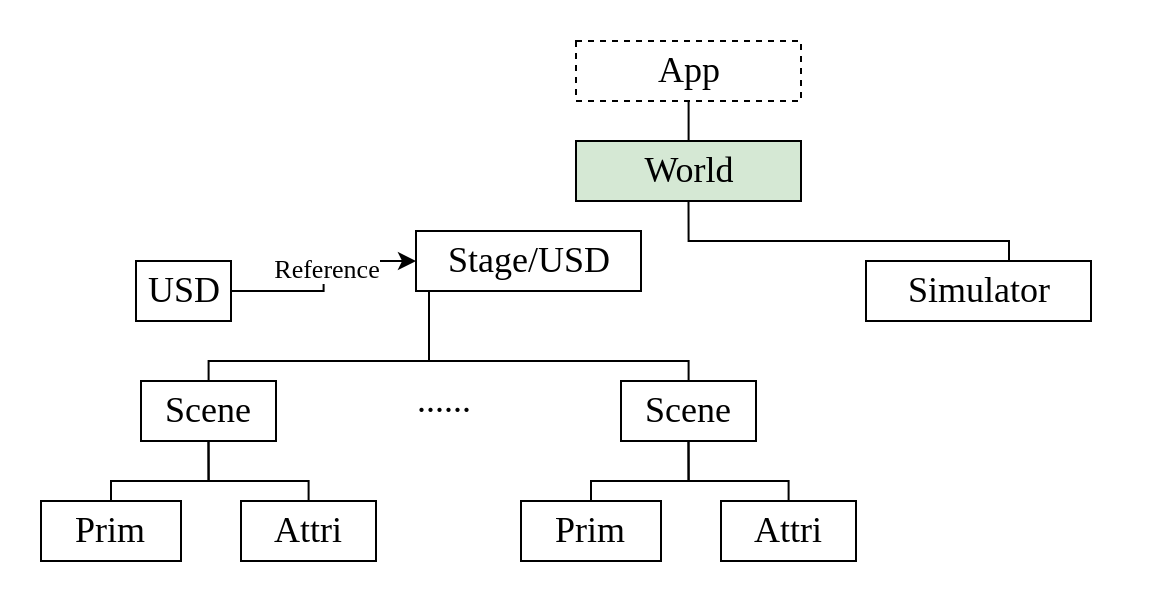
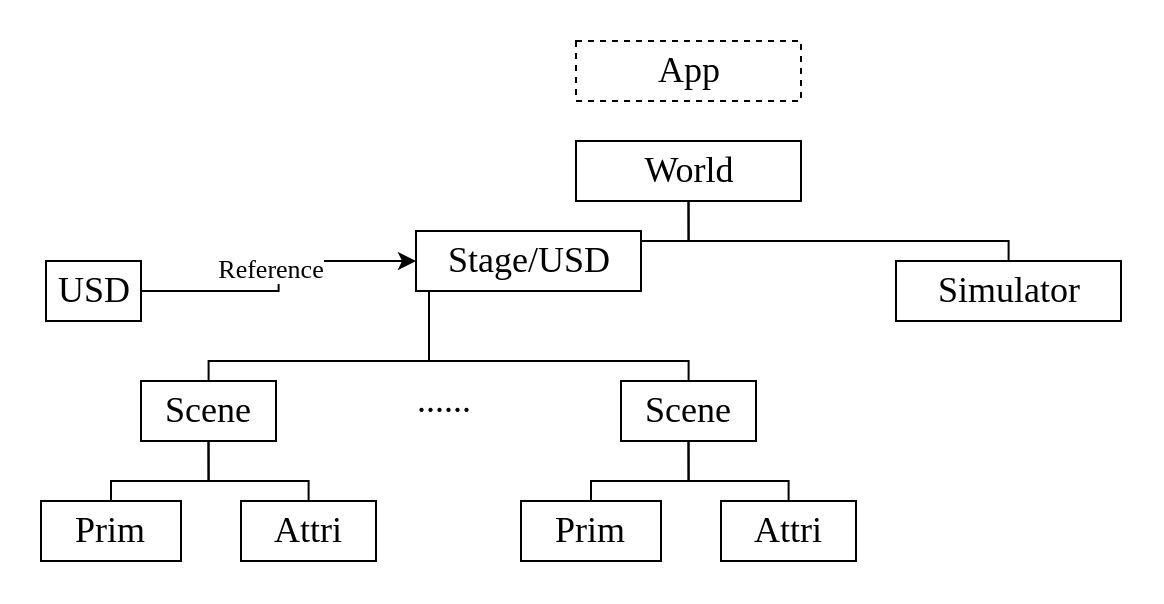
edge "App" -- "World": removed
node "World": fillcolor #d5e8d4 -> #ffffff
edge "World" -- "Stage/USD": added
node "USD": moved (184, 291) -> (94, 291)
node "Simulator": moved (979, 291) -> (1009, 291)
